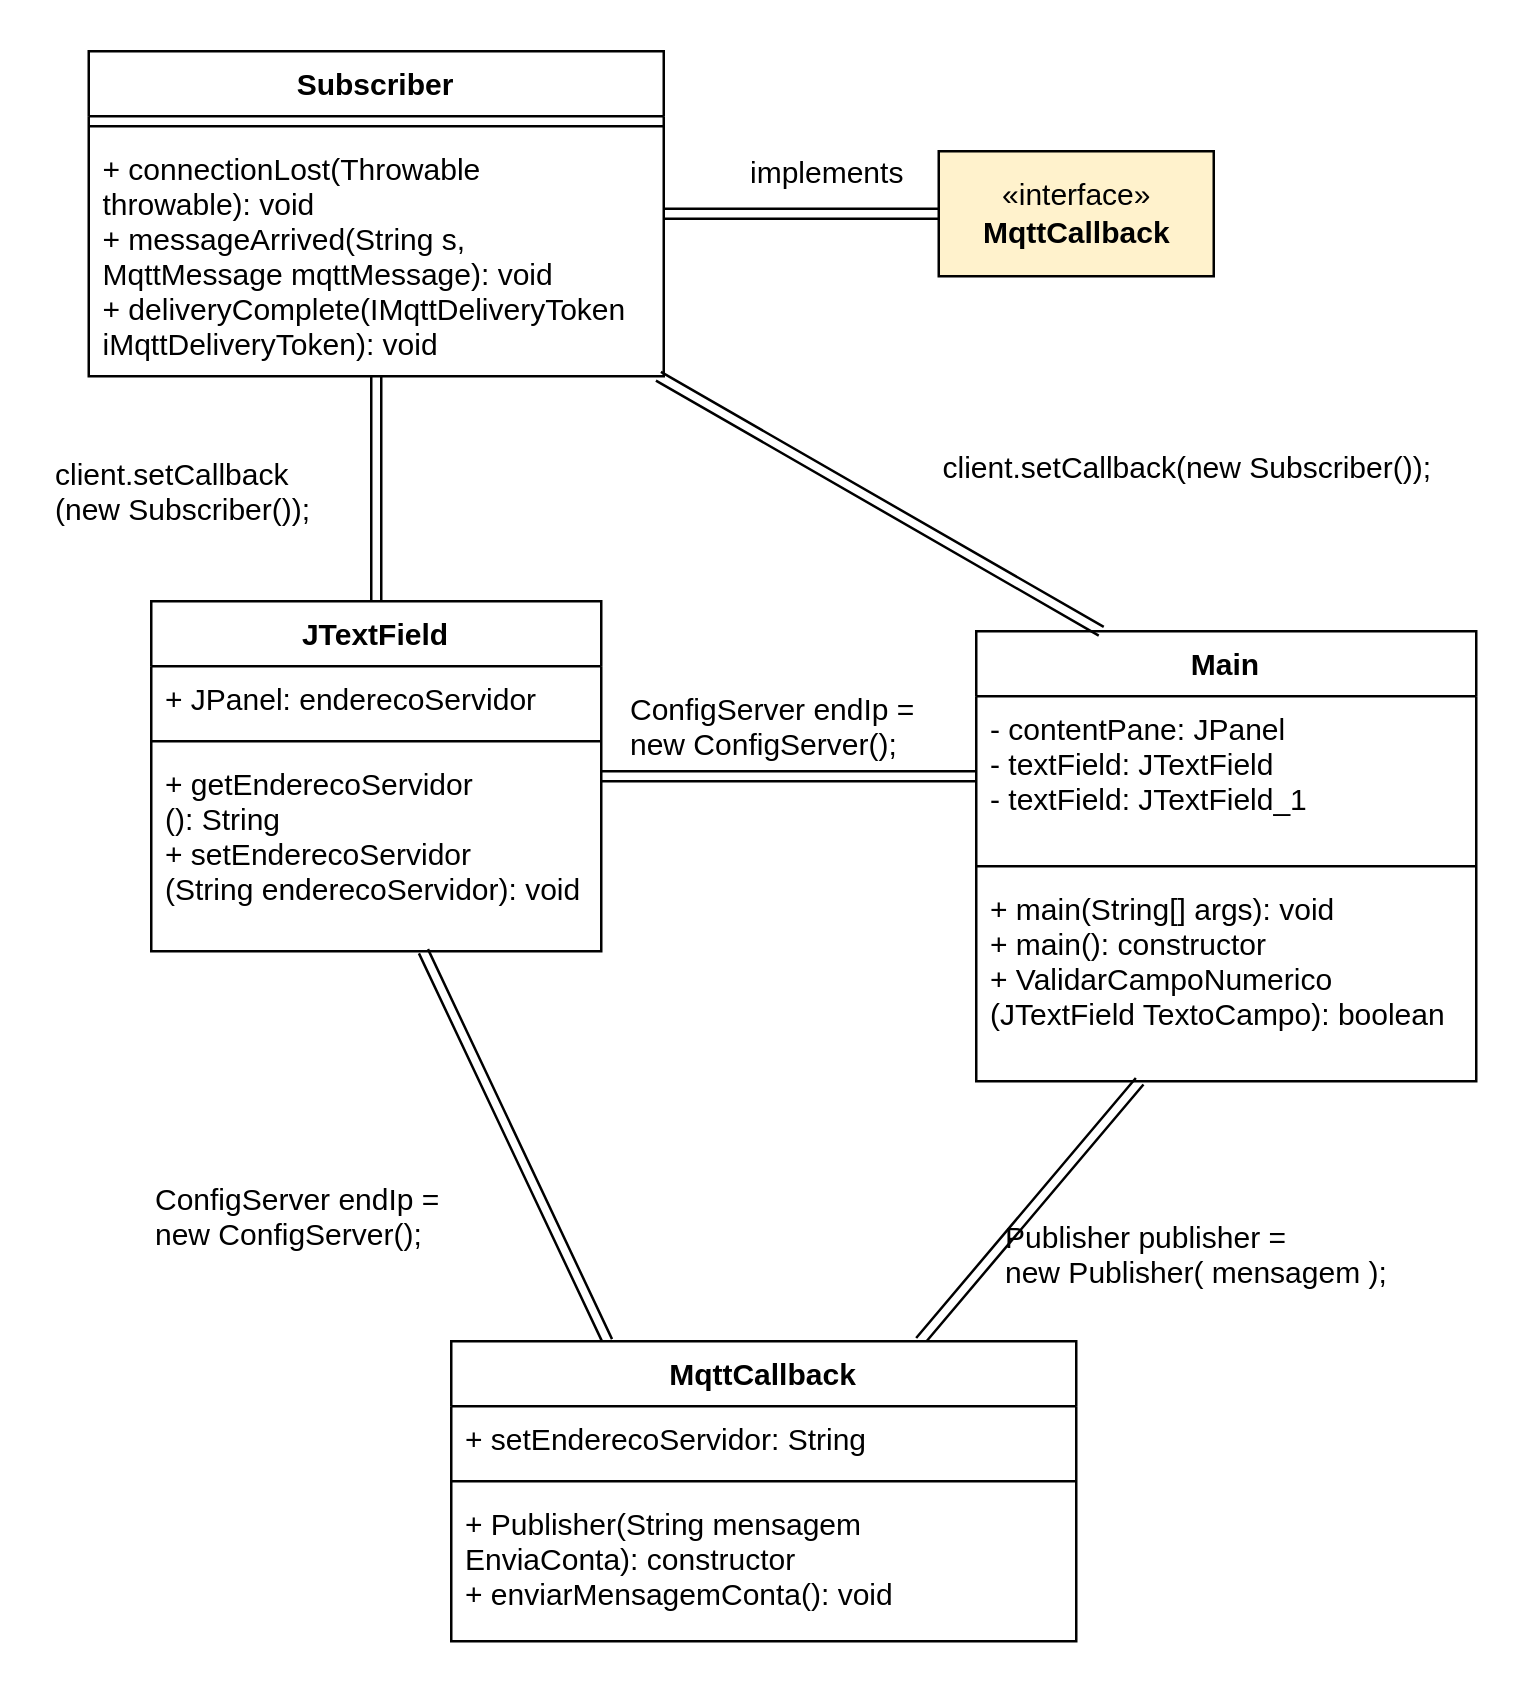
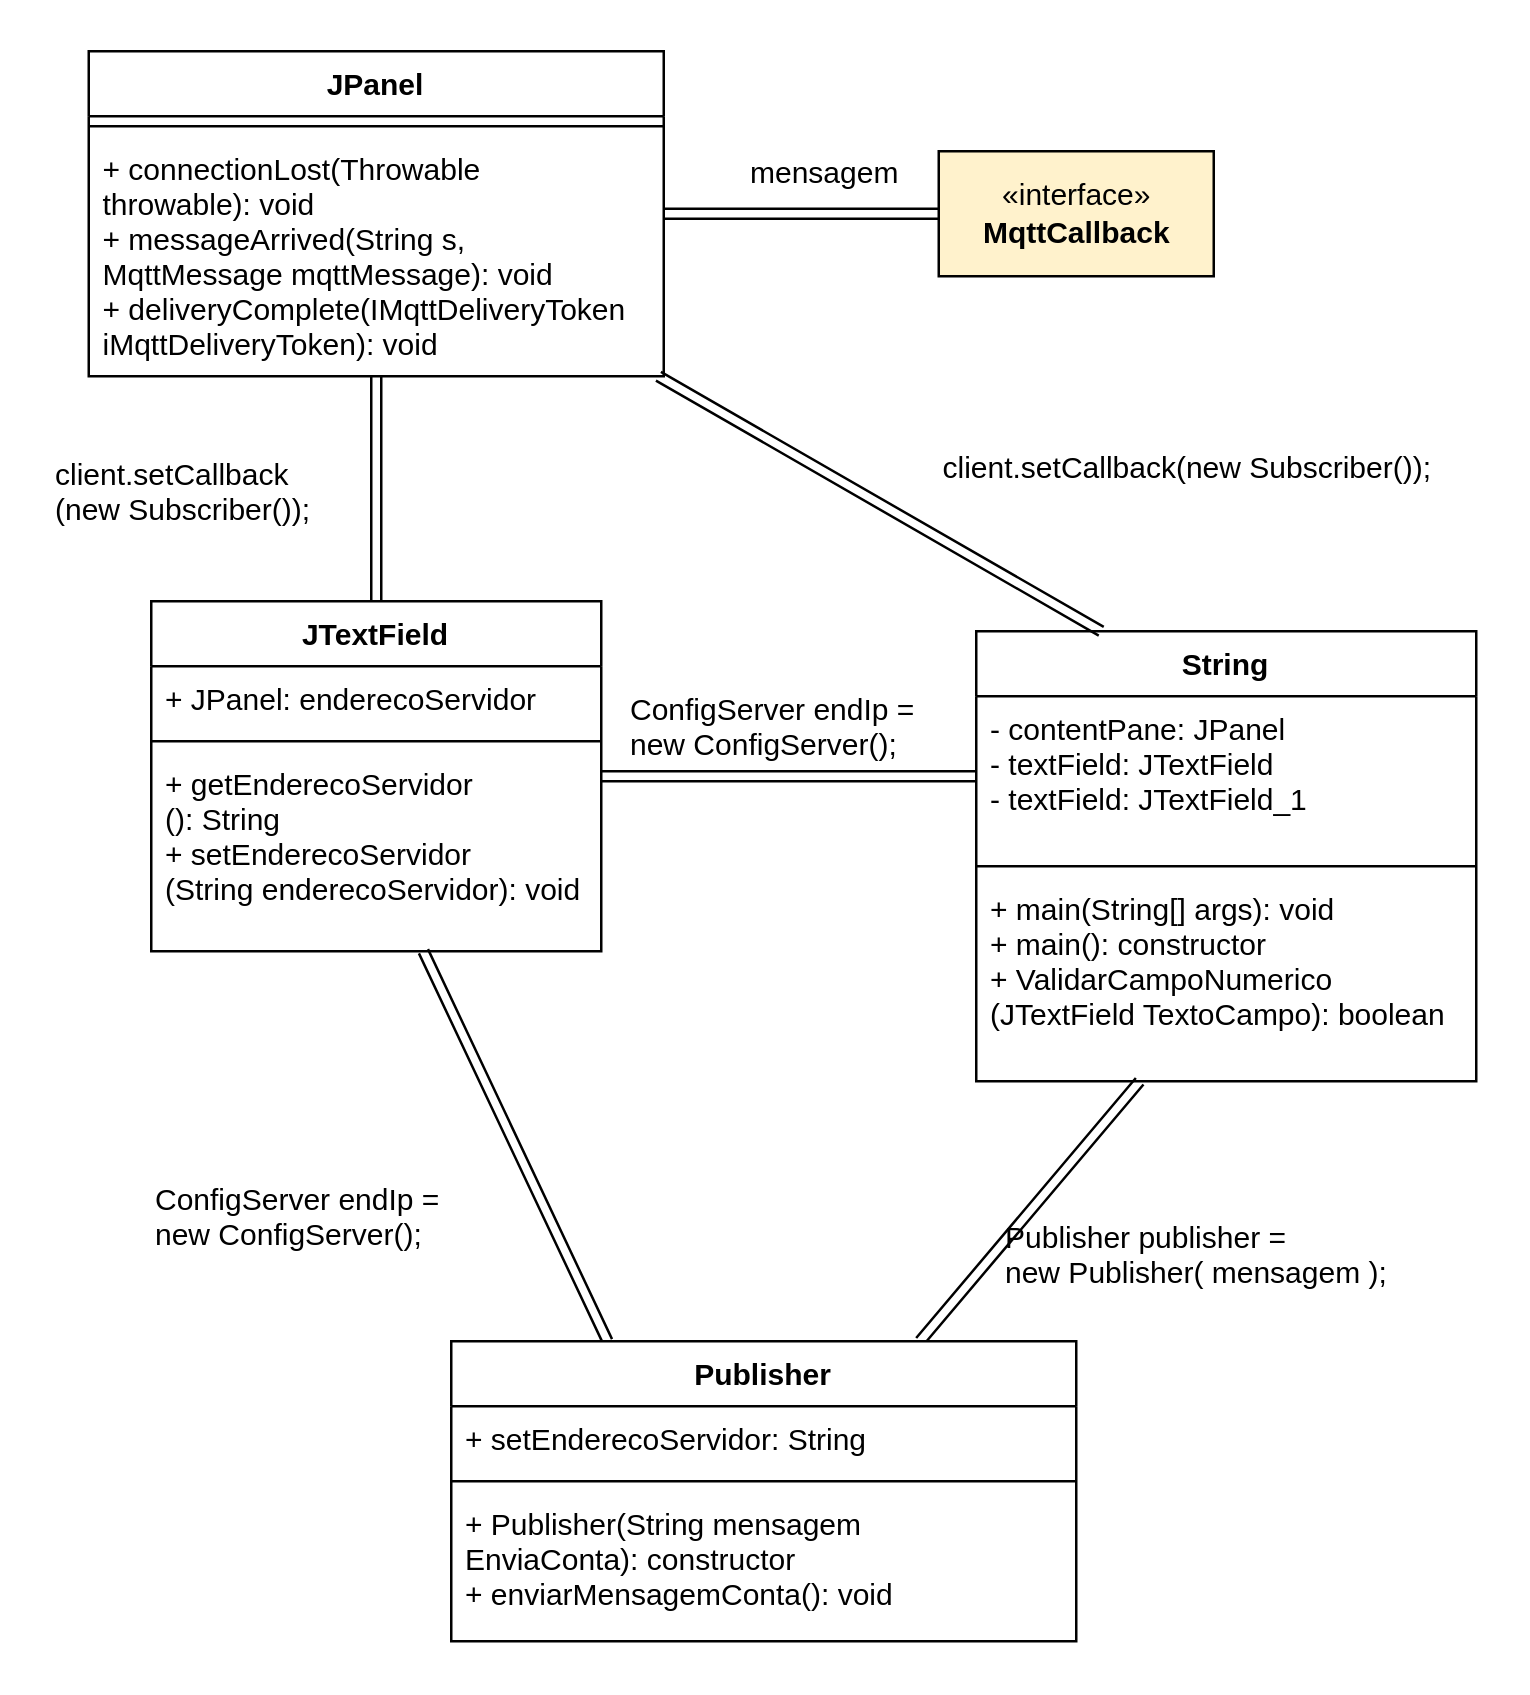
node "Subscriber": label "Subscriber" -> "JPanel"
node "implements": label "implements" -> "mensagem"
node "Main": label "Main" -> "String"
node "MqttCallback": label "MqttCallback" -> "Publisher"
